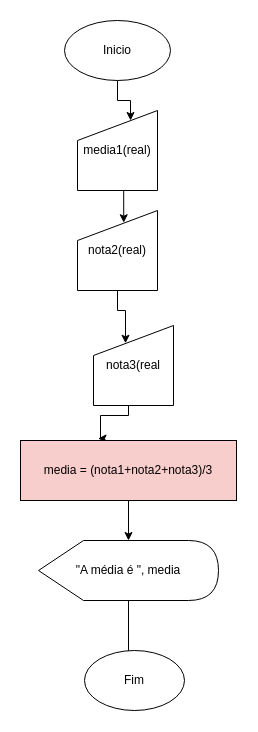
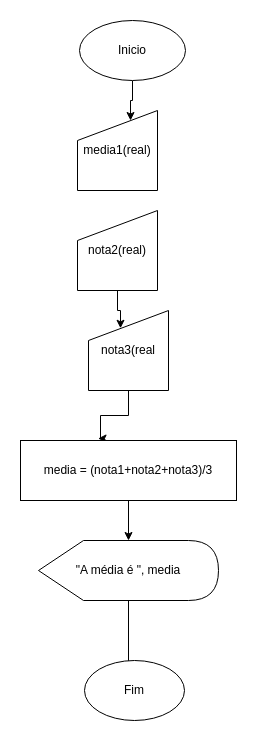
node "Inicio": moved (118, 51) -> (133, 51)
edge "media1(real)" -> "nota2(real)": removed
node "nota3(real": moved (134, 366) -> (129, 351)
node "media = (nota1+nota2+nota3)/3": fillcolor #f8cecc -> #ffffff
node "Fim": moved (135, 681) -> (135, 691)
